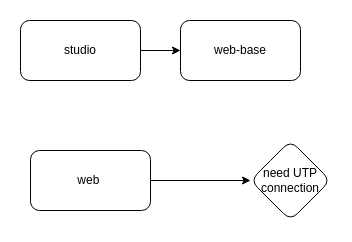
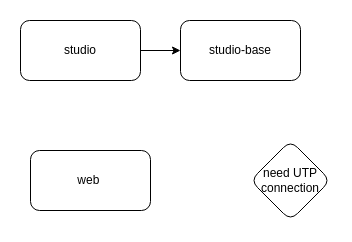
node "web-base": label "web-base" -> "studio-base"
edge "web" -> "need UTP connection": removed
